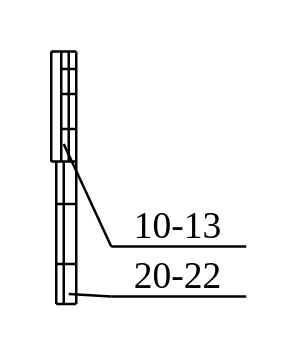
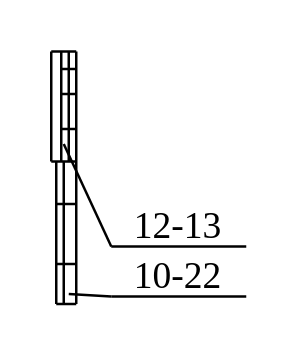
node "10-13": label "10-13" -> "12-13"
node "20-22": label "20-22" -> "10-22"
